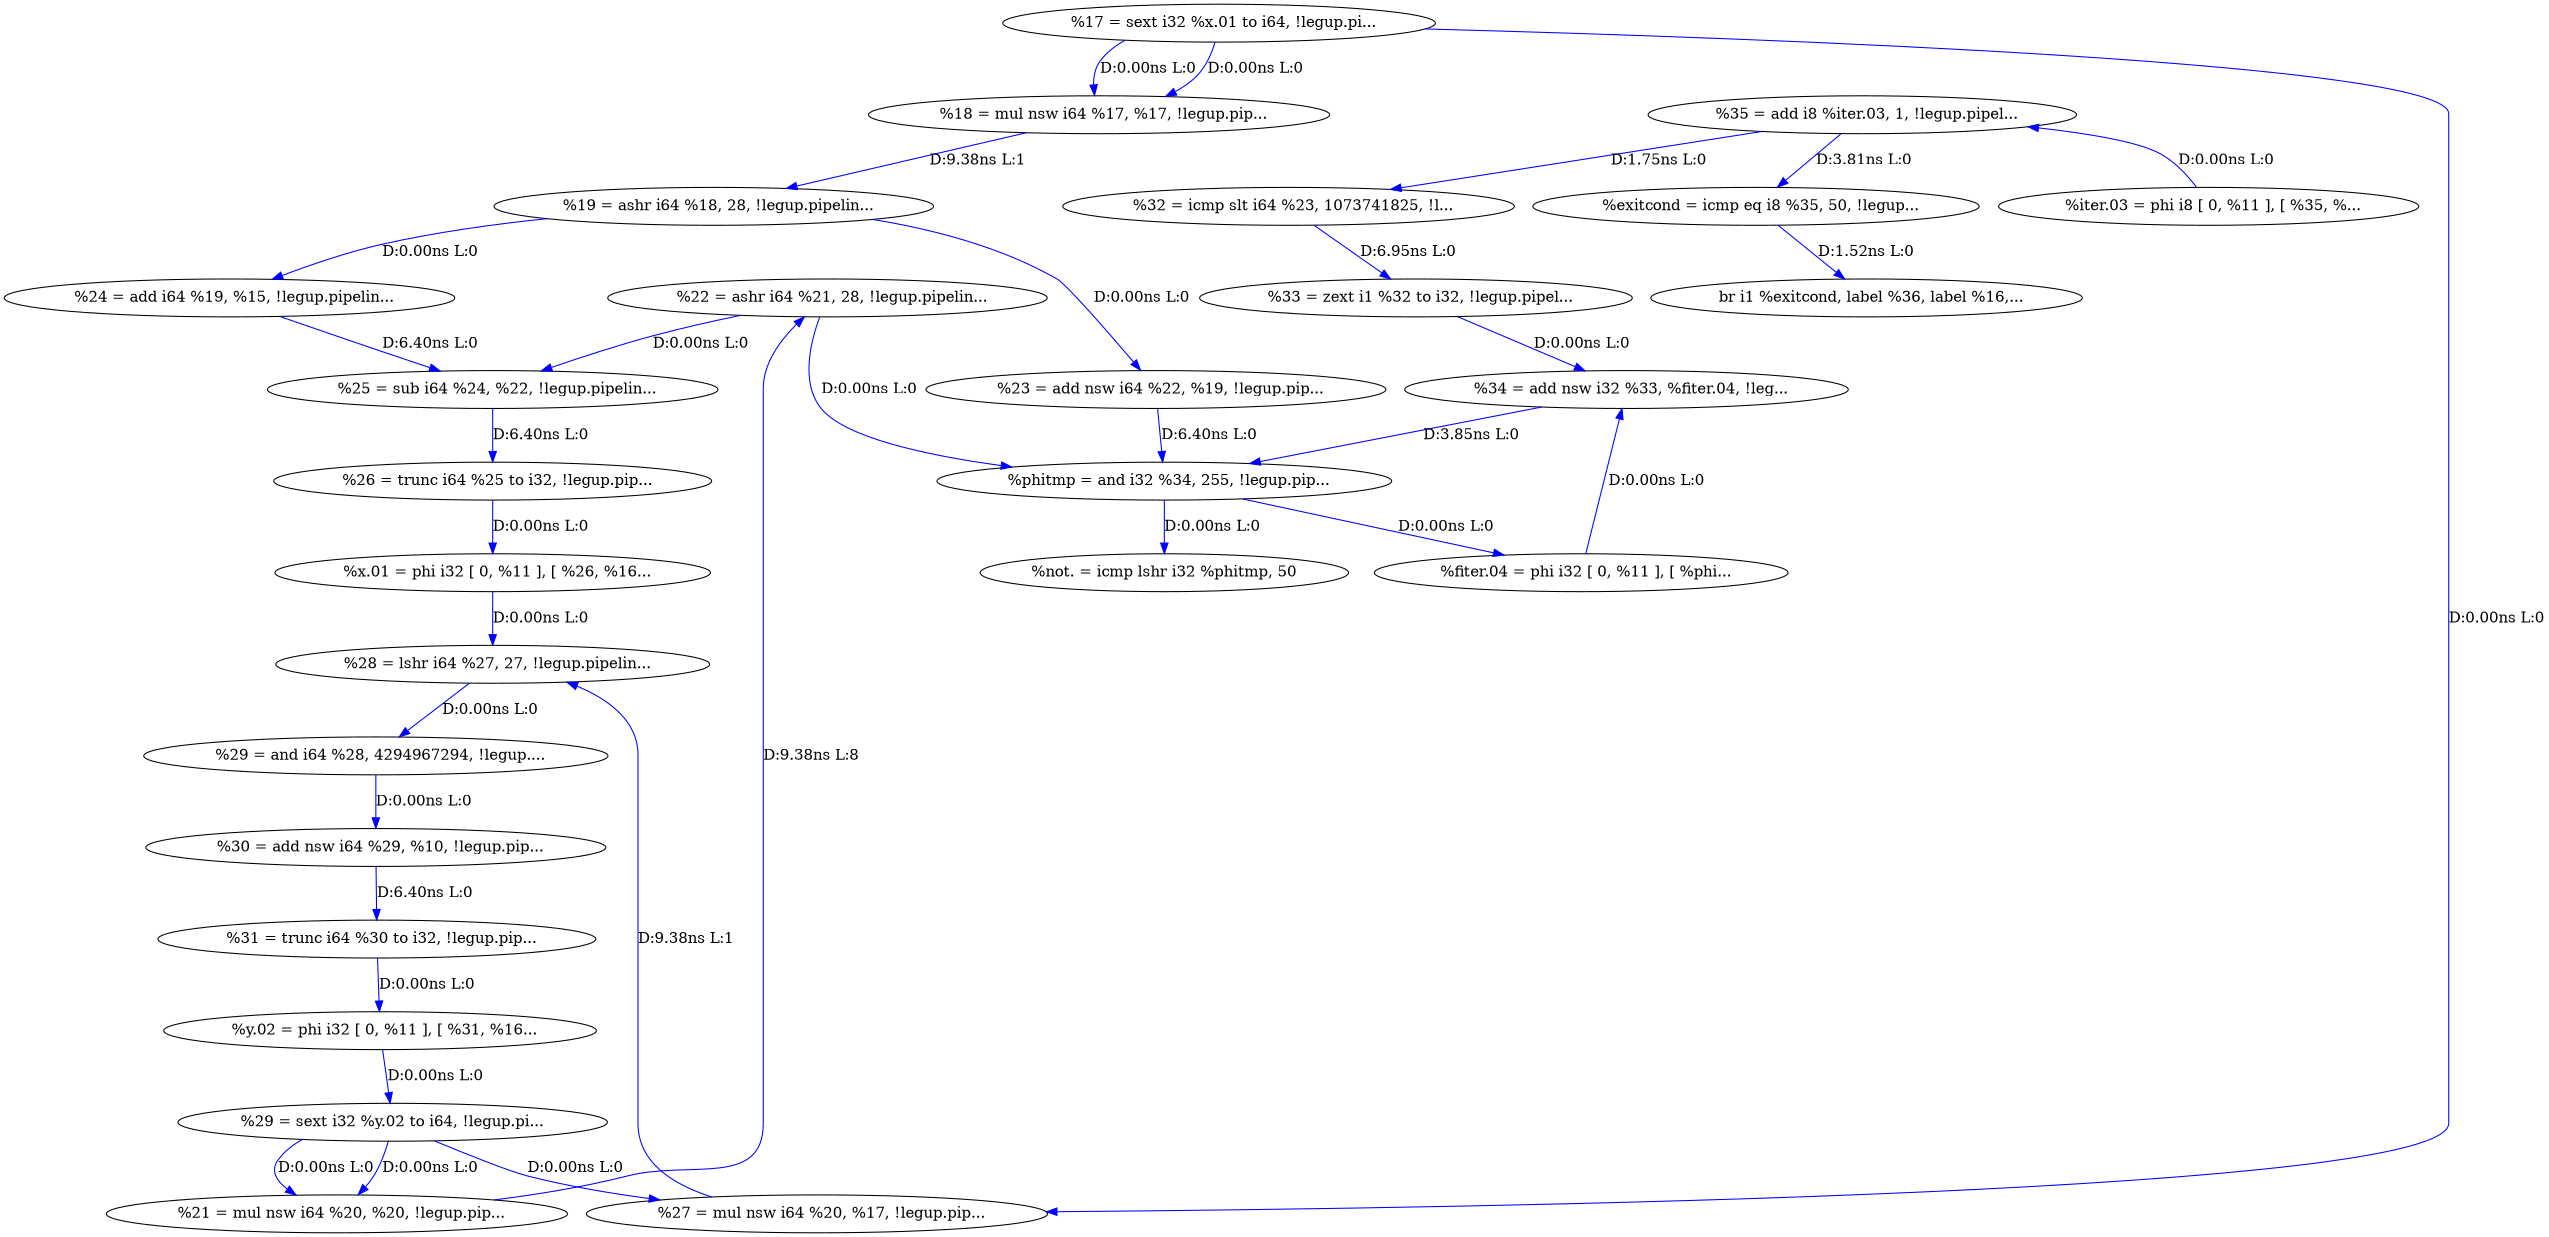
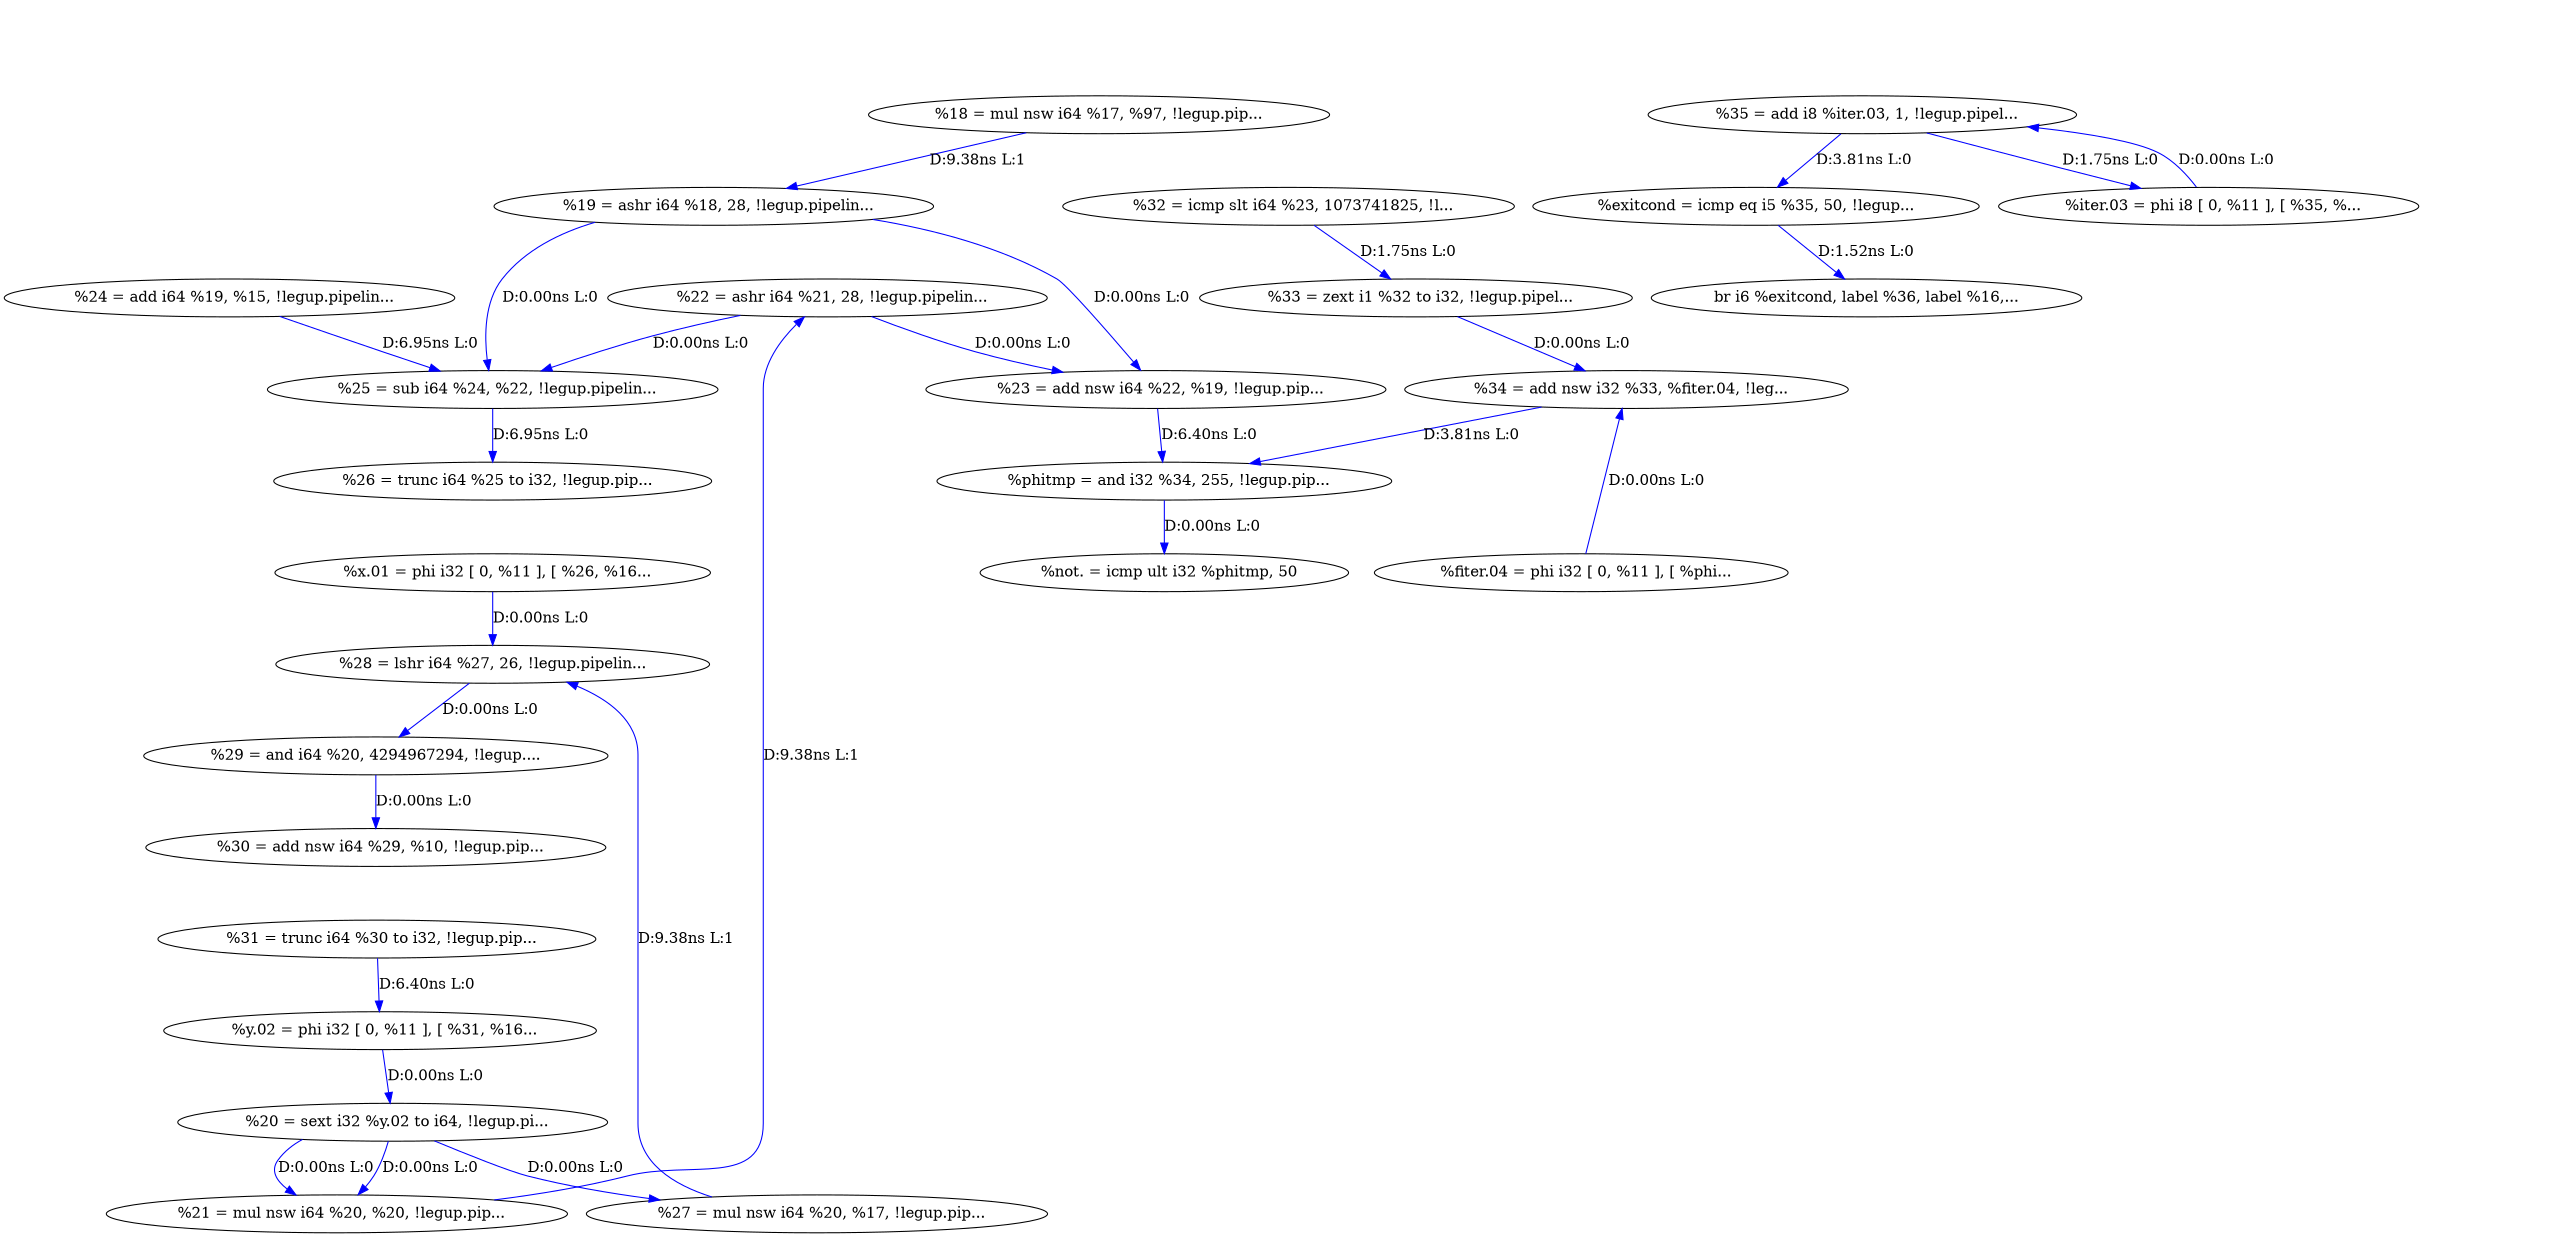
node "%17 = sext i32 %x.01 to i64, !legup.pi...": removed
node "%18 = mul nsw i64 %17, %17, !legup.pip...": label "%18 = mul nsw i64 %17, %17, !legup.pip..." -> "%18 = mul nsw i64 %17, %97, !legup.pip..."
edge "%35 = add i8 %iter.03, 1, !legup.pipel..." -> "%32 = icmp slt i64 %23, 1073741825, !l...": now "%35 = add i8 %iter.03, 1, !legup.pipel..." -> "%iter.03 = phi i8 [ 0, %11 ], [ %35, %..."
node "%exitcond = icmp eq i8 %35, 50, !legup...": label "%exitcond = icmp eq i8 %35, 50, !legup..." -> "%exitcond = icmp eq i5 %35, 50, !legup..."
edge "%19 = ashr i64 %18, 28, !legup.pipelin..." -> "%24 = add i64 %19, %15, !legup.pipelin...": now "%19 = ashr i64 %18, 28, !legup.pipelin..." -> "%25 = sub i64 %24, %22, !legup.pipelin..."
edge "%32 = icmp slt i64 %23, 1073741825, !l..." -> "%33 = zext i1 %32 to i32, !legup.pipel...": label "D:6.95ns L:0" -> "D:1.75ns L:0"
node "br i1 %exitcond, label %36, label %16,...": label "br i1 %exitcond, label %36, label %16,..." -> "br i6 %exitcond, label %36, label %16,..."
edge "%24 = add i64 %19, %15, !legup.pipelin..." -> "%25 = sub i64 %24, %22, !legup.pipelin...": label "D:6.40ns L:0" -> "D:6.95ns L:0"
edge "%22 = ashr i64 %21, 28, !legup.pipelin..." -> "%phitmp = and i32 %34, 255, !legup.pip...": now "%22 = ashr i64 %21, 28, !legup.pipelin..." -> "%23 = add nsw i64 %22, %19, !legup.pip..."
edge "%25 = sub i64 %24, %22, !legup.pipelin..." -> "%26 = trunc i64 %25 to i32, !legup.pip...": label "D:6.40ns L:0" -> "D:6.95ns L:0"
edge "%34 = add nsw i32 %33, %fiter.04, !leg..." -> "%phitmp = and i32 %34, 255, !legup.pip...": label "D:3.85ns L:0" -> "D:3.81ns L:0"
edge "%26 = trunc i64 %25 to i32, !legup.pip..." -> "%x.01 = phi i32 [ 0, %11 ], [ %26, %16...": removed, label "D:0.00ns L:0"
edge "%phitmp = and i32 %34, 255, !legup.pip..." -> "%fiter.04 = phi i32 [ 0, %11 ], [ %phi...": removed, label "D:0.00ns L:0"
node "%not. = icmp lshr i32 %phitmp, 50": label "%not. = icmp lshr i32 %phitmp, 50" -> "%not. = icmp ult i32 %phitmp, 50"
node "%28 = lshr i64 %27, 27, !legup.pipelin...": label "%28 = lshr i64 %27, 27, !legup.pipelin..." -> "%28 = lshr i64 %27, 26, !legup.pipelin..."
node "%29 = and i64 %28, 4294967294, !legup....": label "%29 = and i64 %28, 4294967294, !legup...." -> "%29 = and i64 %20, 4294967294, !legup...."
edge "%21 = mul nsw i64 %20, %20, !legup.pip..." -> "%22 = ashr i64 %21, 28, !legup.pipelin...": label "D:9.38ns L:8" -> "D:9.38ns L:1"
edge "%30 = add nsw i64 %29, %10, !legup.pip..." -> "%31 = trunc i64 %30 to i32, !legup.pip...": removed, label "D:6.40ns L:0"
edge "%31 = trunc i64 %30 to i32, !legup.pip..." -> "%y.02 = phi i32 [ 0, %11 ], [ %31, %16...": label "D:0.00ns L:0" -> "D:6.40ns L:0"
node "%29 = sext i32 %y.02 to i64, !legup.pi...": label "%29 = sext i32 %y.02 to i64, !legup.pi..." -> "%20 = sext i32 %y.02 to i64, !legup.pi..."
